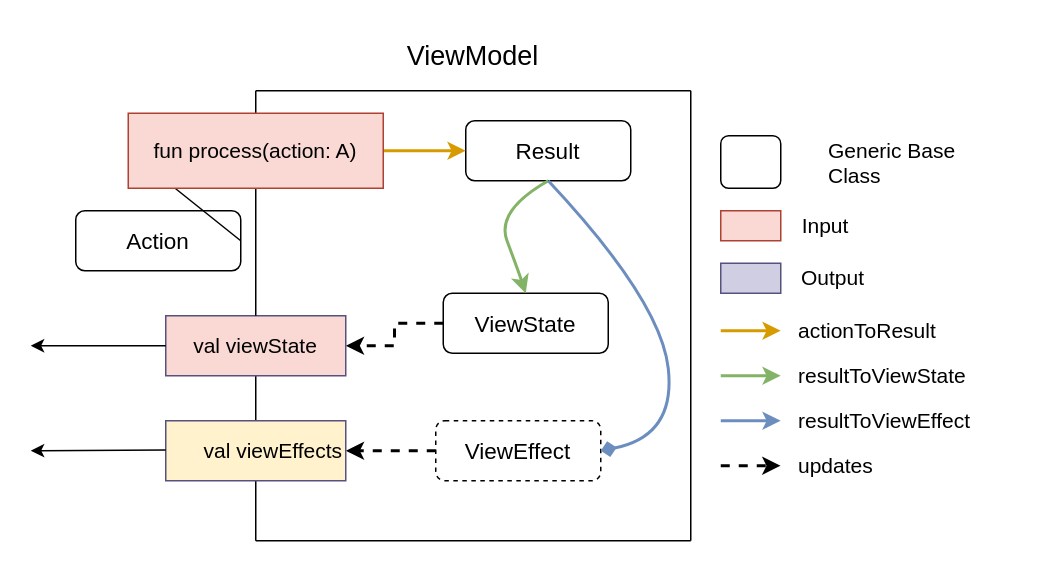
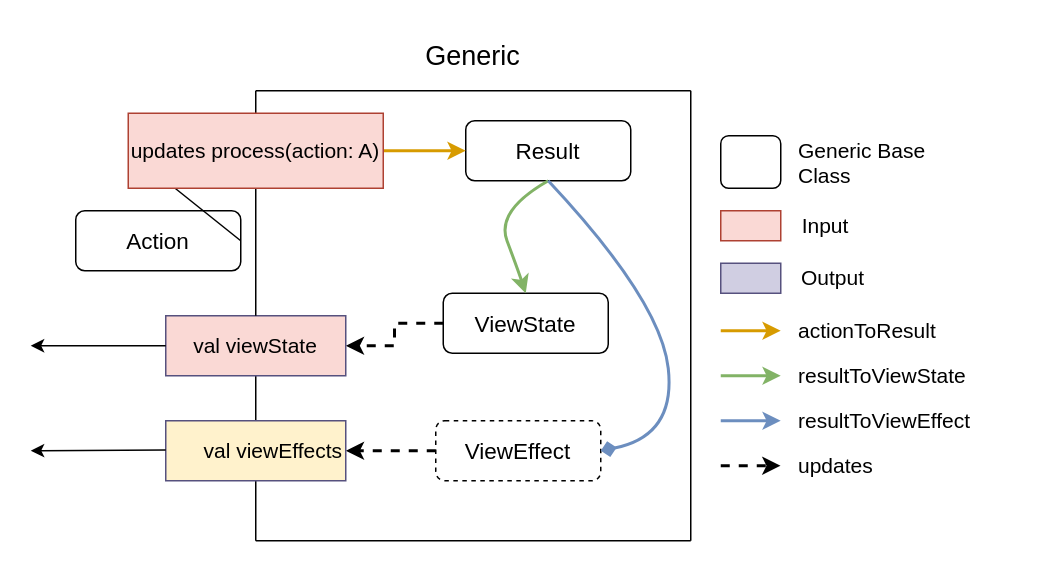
node "ViewModel": label "ViewModel" -> "Generic"
node "fun process(action: A)": label "fun process(action: A)" -> "updates process(action: A)"
node "Generic Base Class": moved (908, 162) -> (878, 162)
